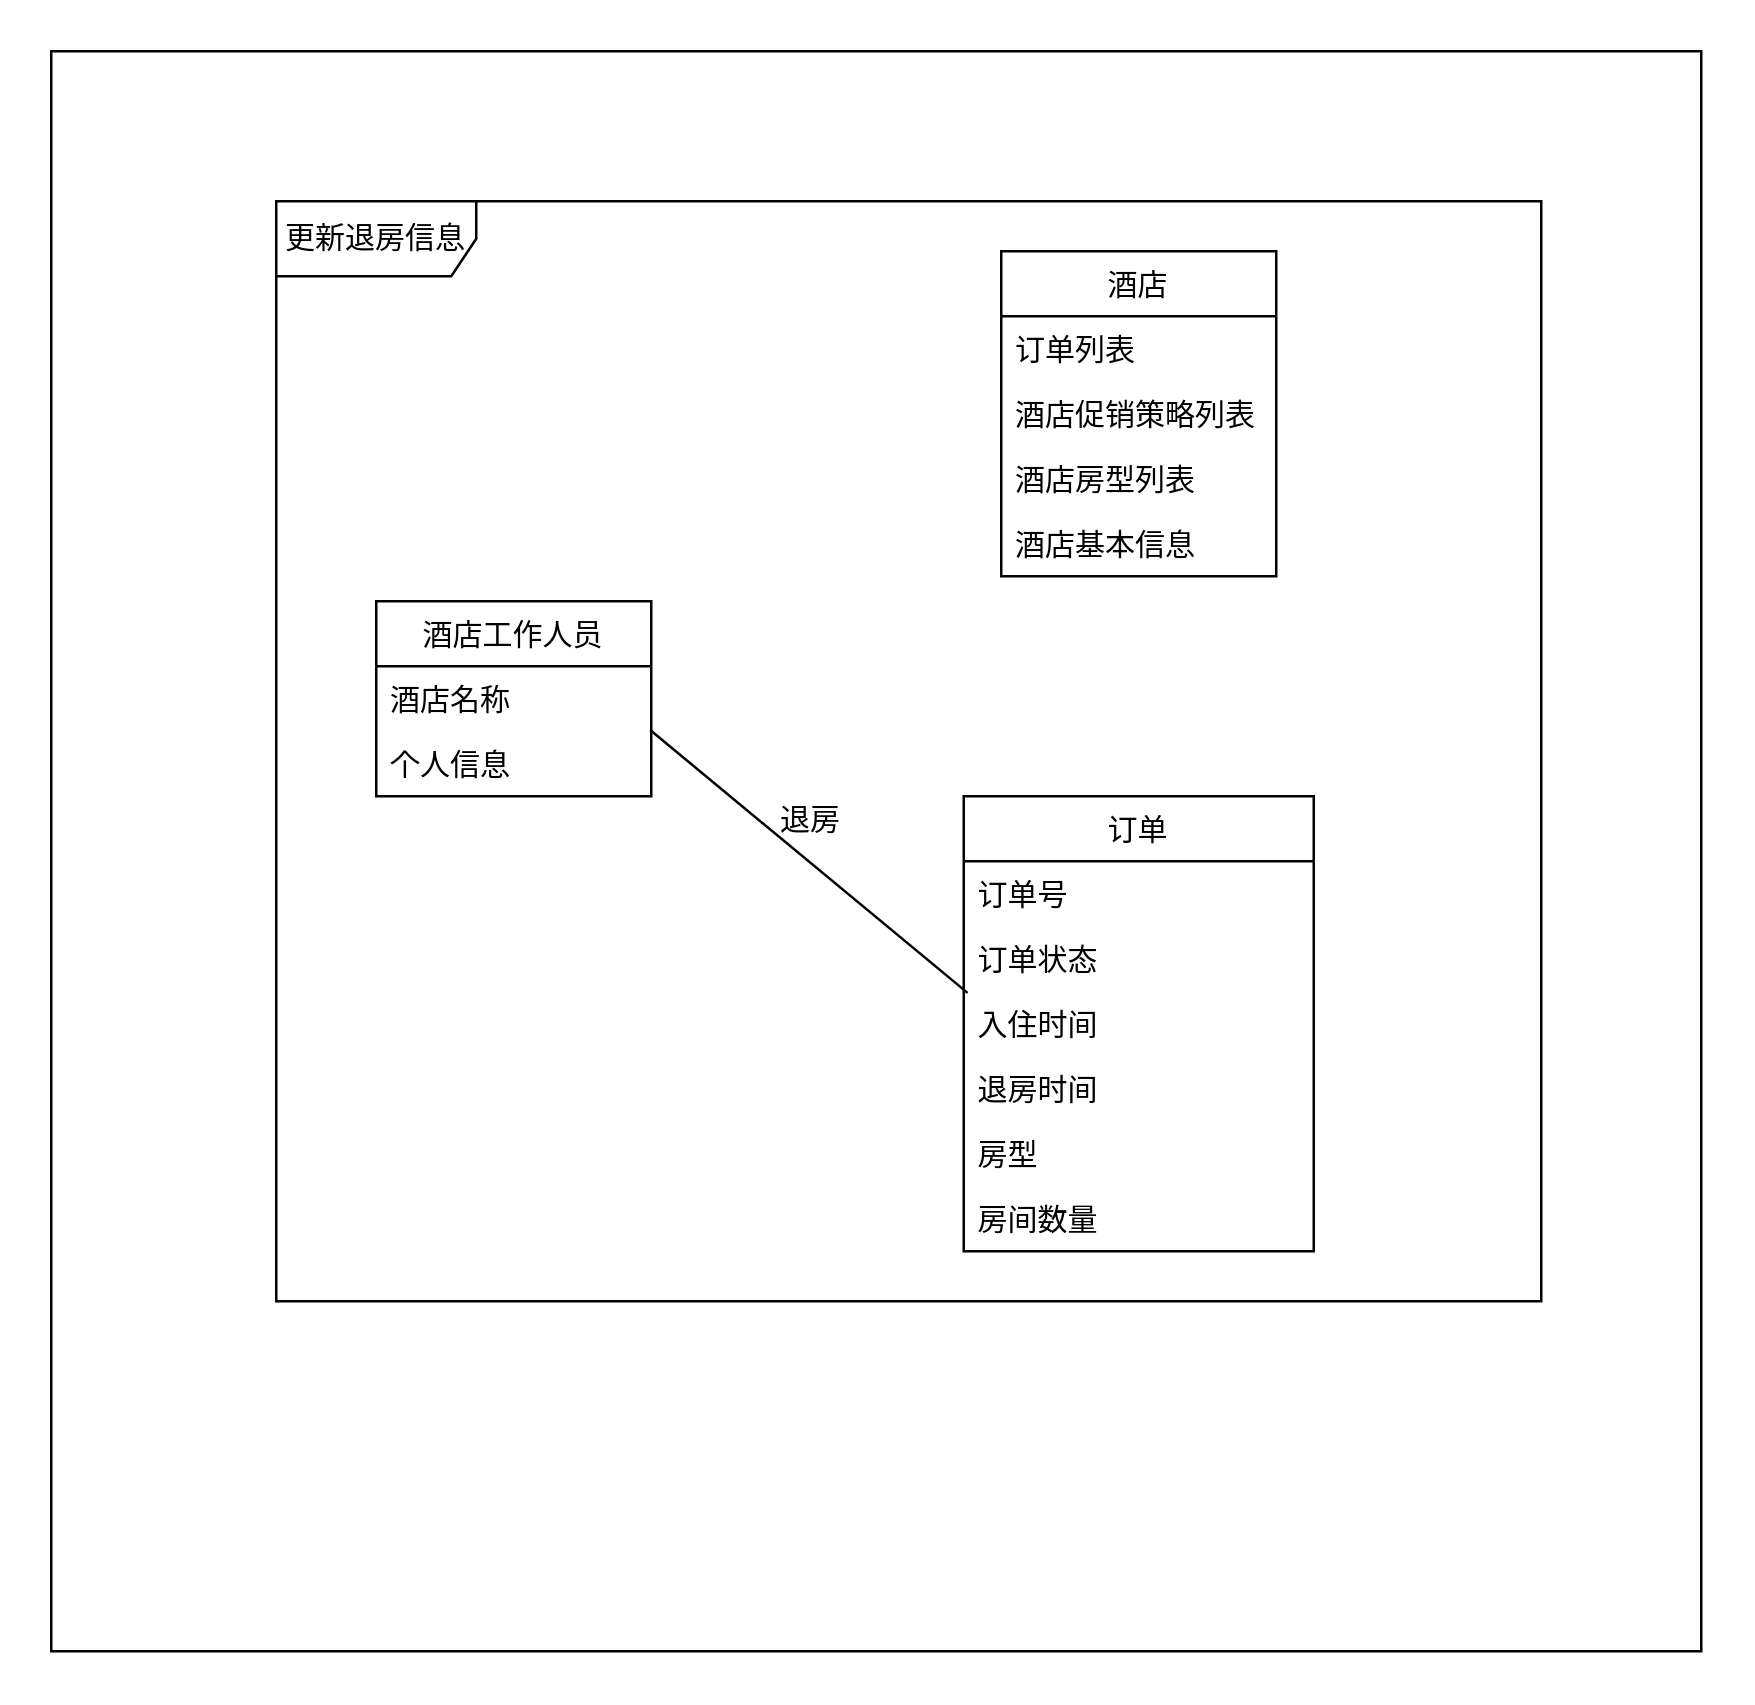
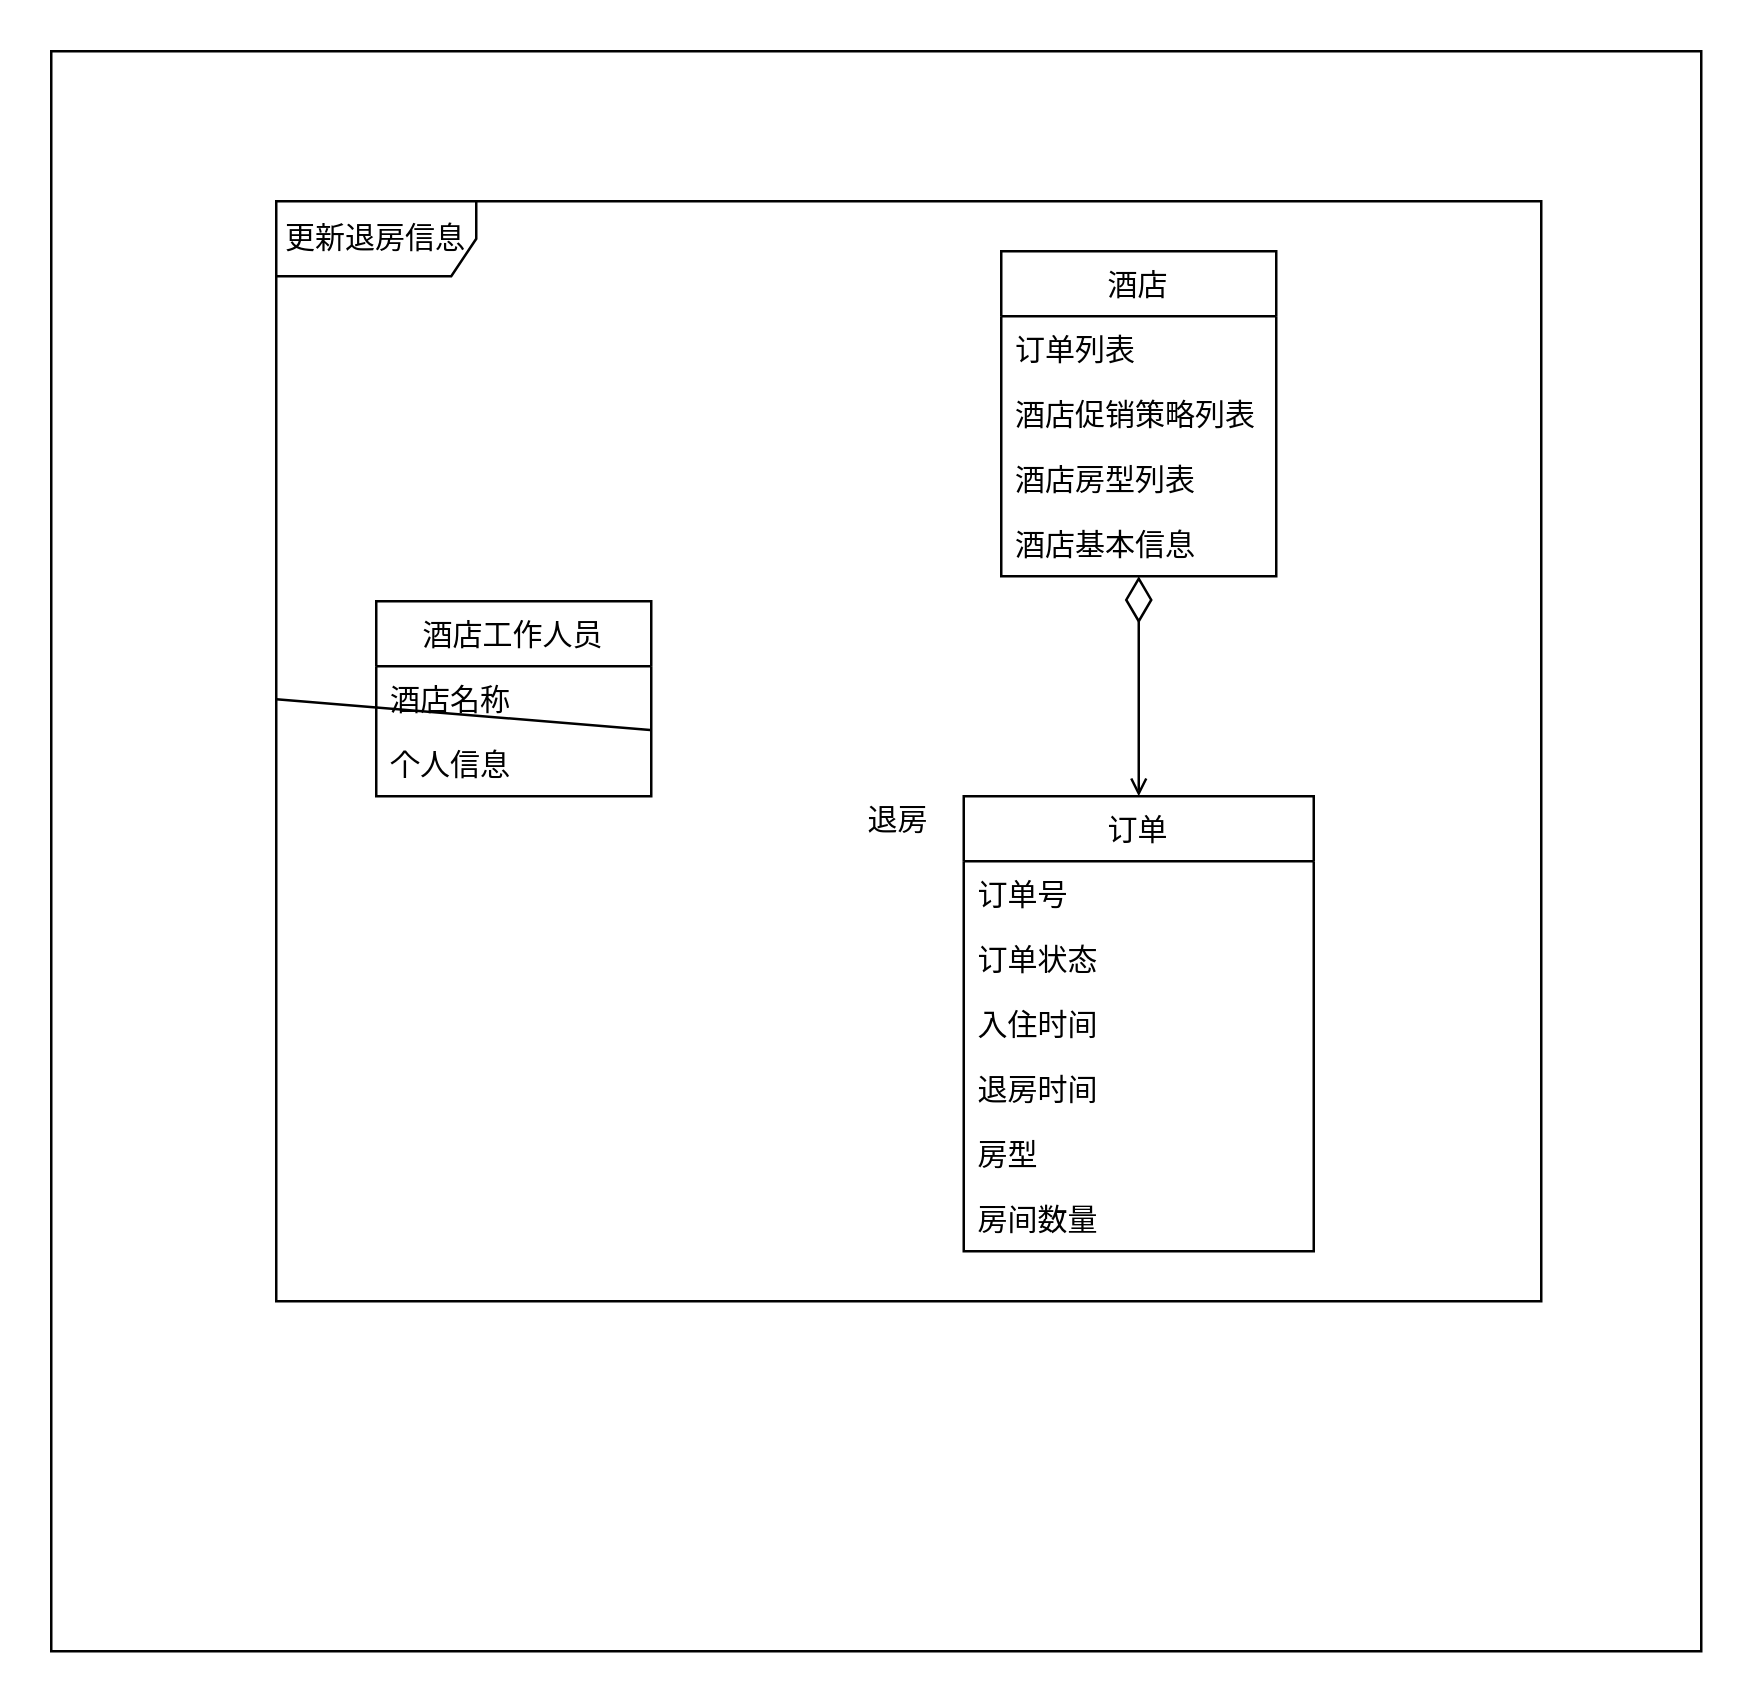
edge "酒店" -- "订单": added
node "退房": moved (811, 821) -> (899, 821)
edge "酒店名称" -- "入住时间": now "酒店名称" -- "更新退房信息"
